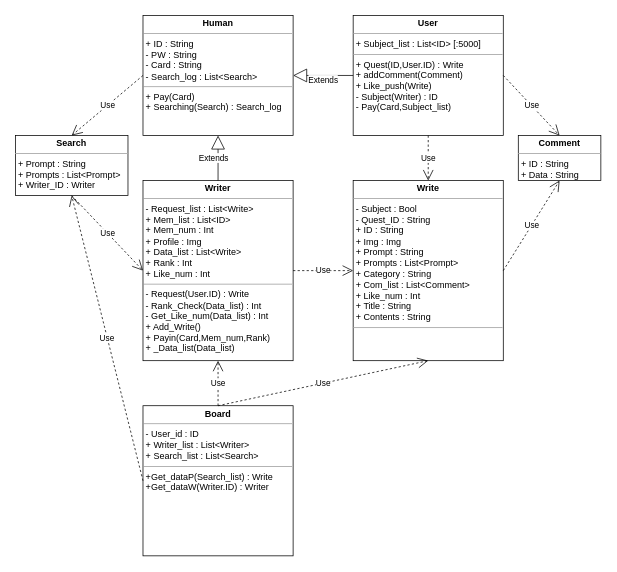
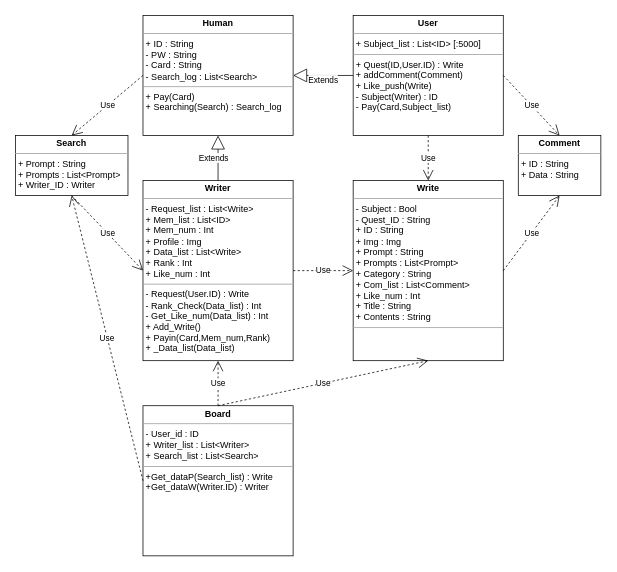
node "Comment + ID : String + Data : String": size 83x45 -> 83x60
